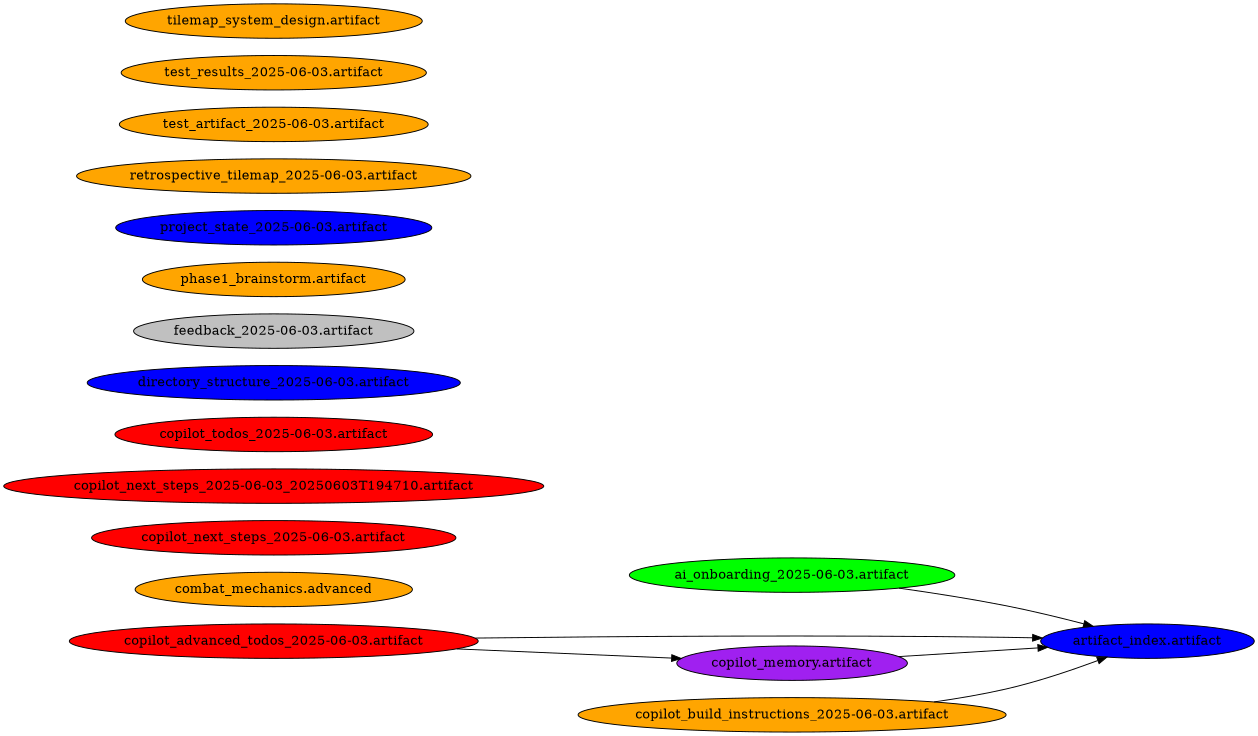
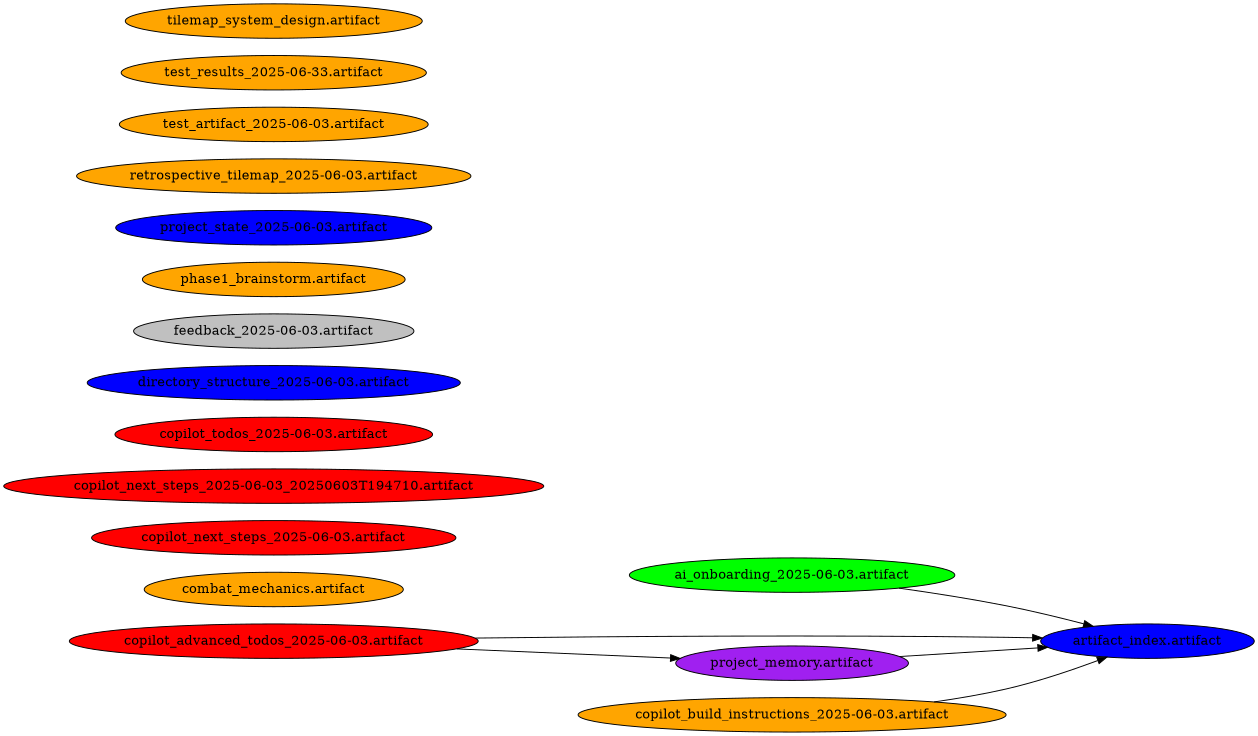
node "test_results_2025-06-03.artifact": label "test_results_2025-06-03.artifact" -> "test_results_2025-06-33.artifact"
node "combat_mechanics.advanced": label "combat_mechanics.advanced" -> "combat_mechanics.artifact"
node "copilot_memory.artifact": label "copilot_memory.artifact" -> "project_memory.artifact"
